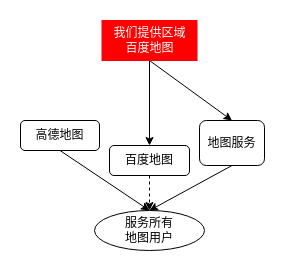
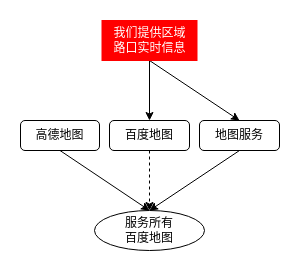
node "我们提供区域 百度地图": label "我们提供区域 百度地图" -> "我们提供区域 路口实时信息"
node "地图服务": size 65x45 -> 80x30
node "百度地图": moved (150, 161) -> (150, 136)
node "服务所有 地图用户": label "服务所有 地图用户" -> "服务所有 百度地图"
